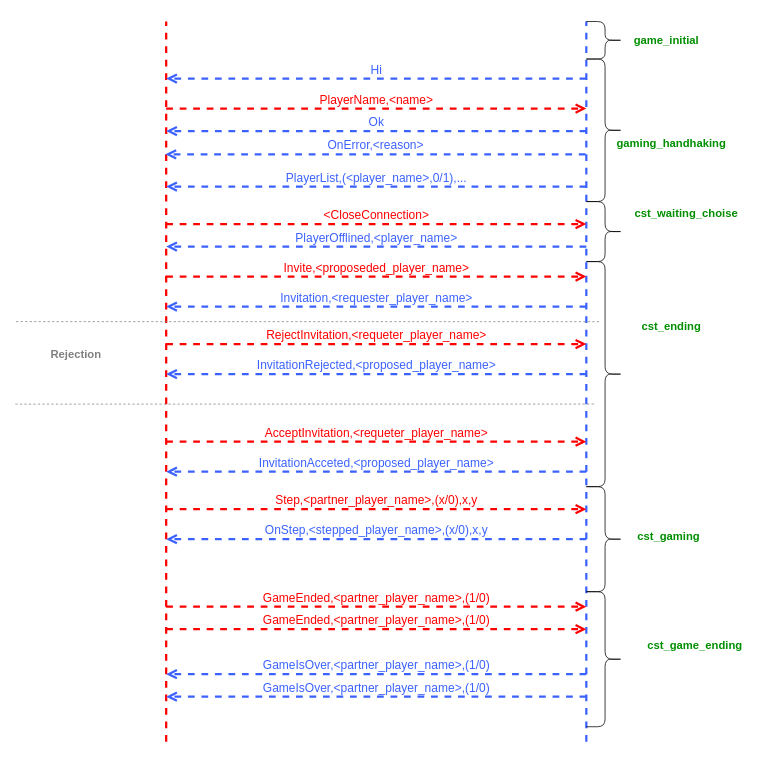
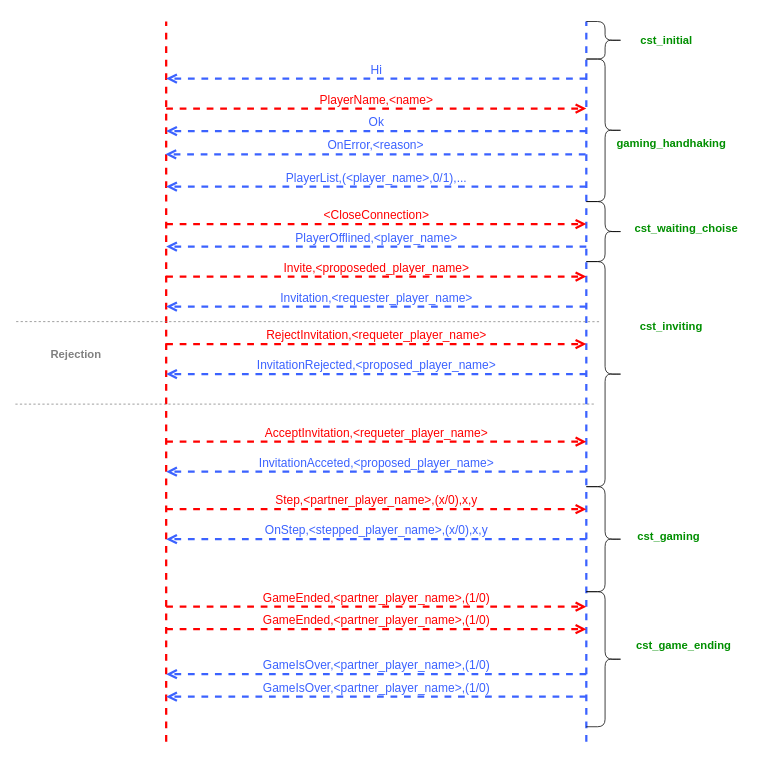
node "game_initial": label "game_initial" -> "cst_initial"
node "cst_waiting_choise": moved (686, 213) -> (686, 228)
node "cst_ending": label "cst_ending" -> "cst_inviting"
node "cst_game_ending": moved (695, 644) -> (684, 644)
